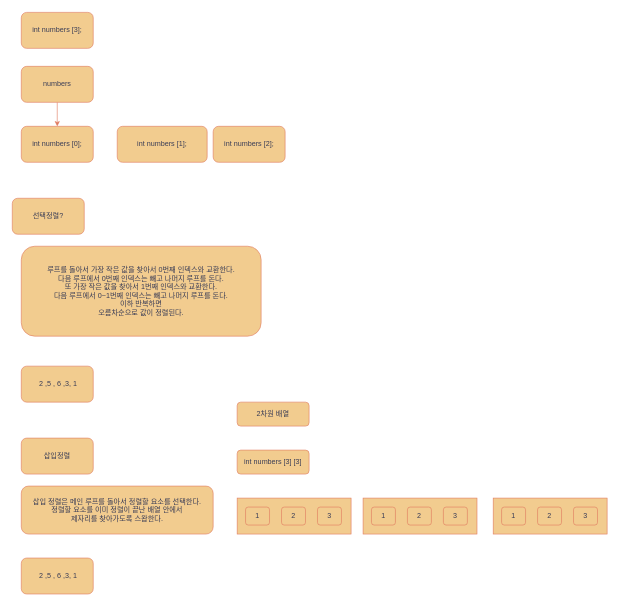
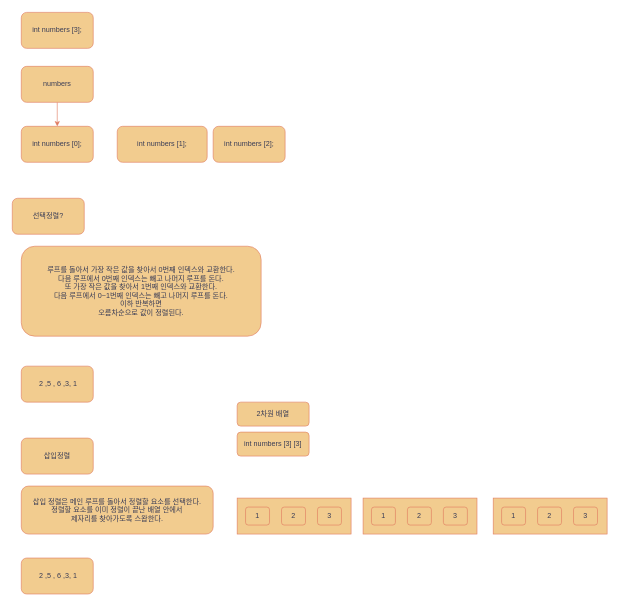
node "int numbers [3] [3]": moved (273, 462) -> (273, 444)
